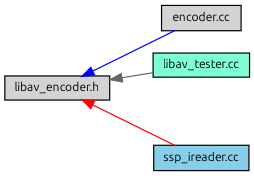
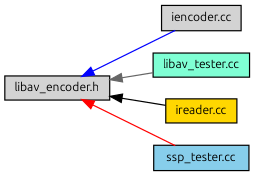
node "encoder.cc": label "encoder.cc" -> "iencoder.cc"
node "ireader.cc": added
node "ssp_ireader.cc": label "ssp_ireader.cc" -> "ssp_tester.cc"
